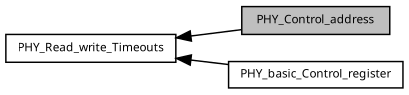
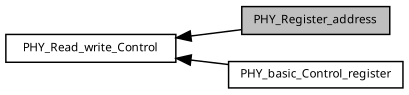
node "PHY_Control_address": label "PHY_Control_address" -> "PHY_Register_address"
node "PHY_Read_write_Timeouts": label "PHY_Read_write_Timeouts" -> "PHY_Read_write_Control"
